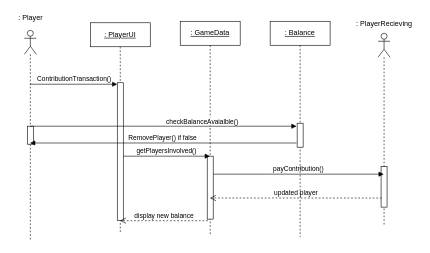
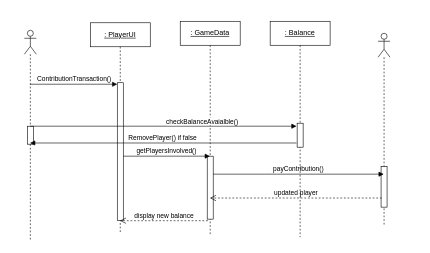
node ": Player": removed
node ": PlayerRecieving": removed
